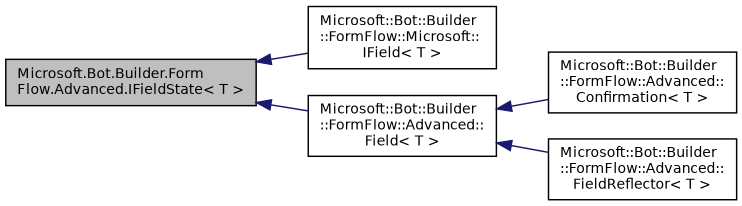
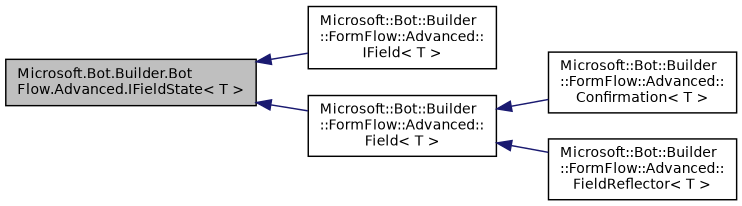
node "Microsoft::Bot::Builder ::FormFlow::Microsoft:: IField< T >": label "Microsoft::Bot::Builder ::FormFlow::Microsoft:: IField< T >" -> "Microsoft::Bot::Builder ::FormFlow::Advanced:: IField< T >"
node "Microsoft.Bot.Builder.Form Flow.Advanced.IFieldState< T >": label "Microsoft.Bot.Builder.Form Flow.Advanced.IFieldState< T >" -> "Microsoft.Bot.Builder.Bot Flow.Advanced.IFieldState< T >"
